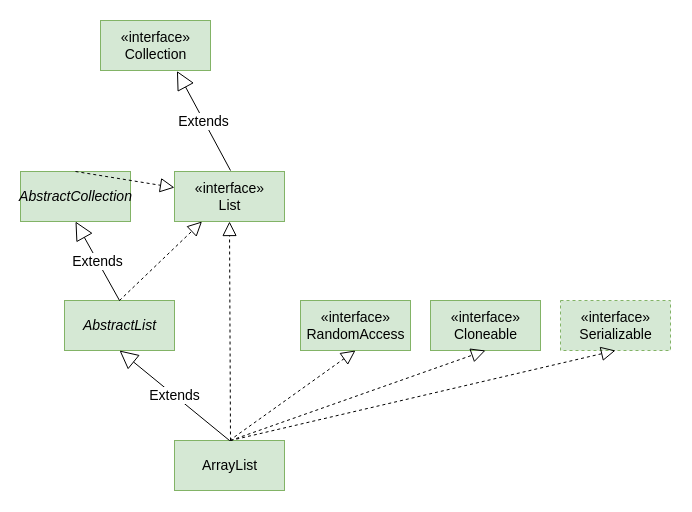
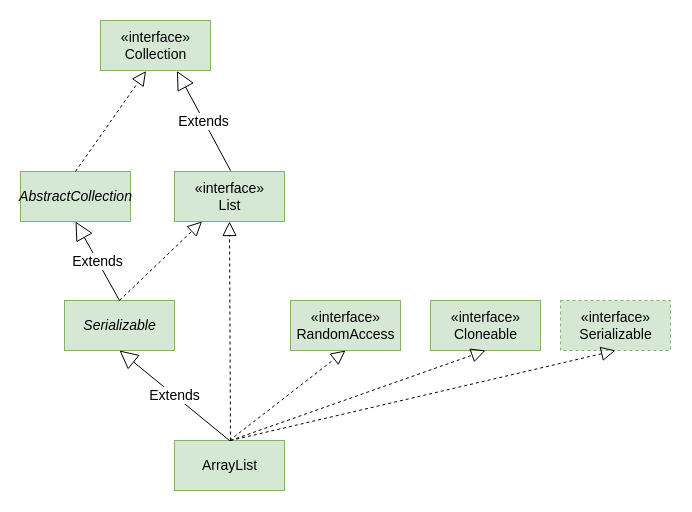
edge "AbstractCollection" -> "«interface»List": now "AbstractCollection" -> "«interface»Collection"
node "AbstractList": label "AbstractList" -> "Serializable"
node "«interface»RandomAccess": moved (356, 326) -> (346, 326)
